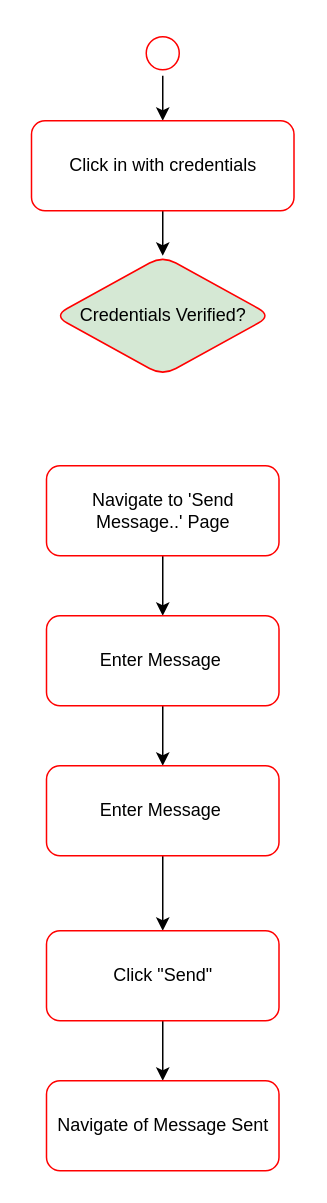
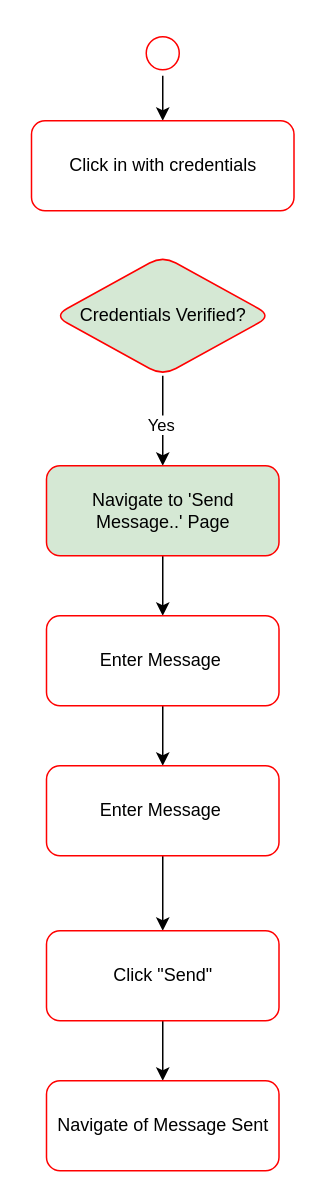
edge "Click in with credentials" -> "Credentials Verified?": removed
edge "Credentials Verified?" -> "Navigate to 'Send Message..' Page": added, label "Yes"
node "Navigate to 'Send Message..' Page": fillcolor #ffffff -> #d5e8d4
